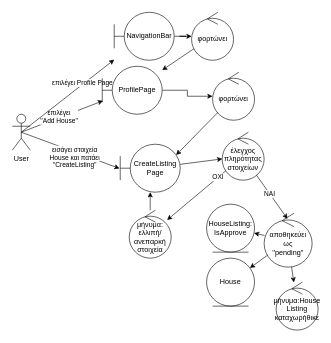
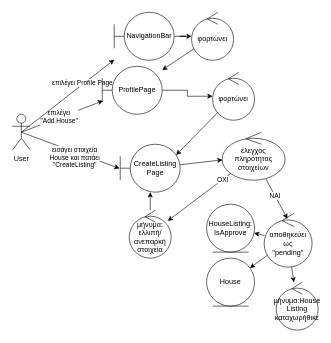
node "έλεγχος πληρότητας στοιχείων": size 42x48 -> 63x48
